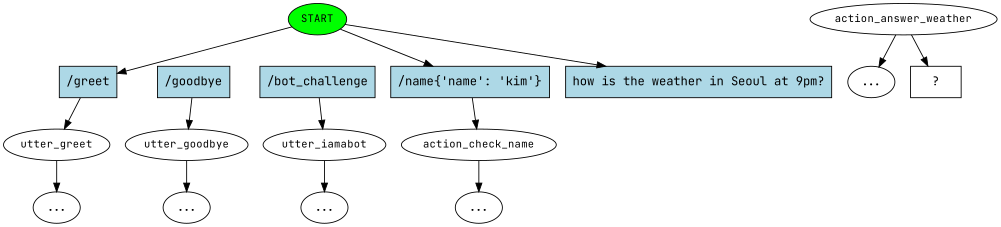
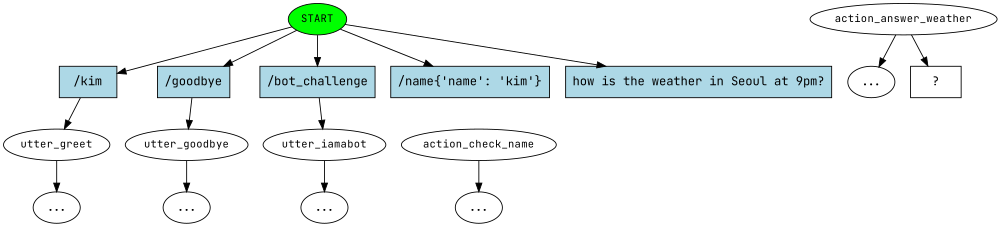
edge "START" -> "/goodbye": added
edge "START" -> "/bot_challenge": added
node "/greet": label "/greet" -> "/kim"
edge "/name{'name': 'kim'}" -> "action_check_name": removed
